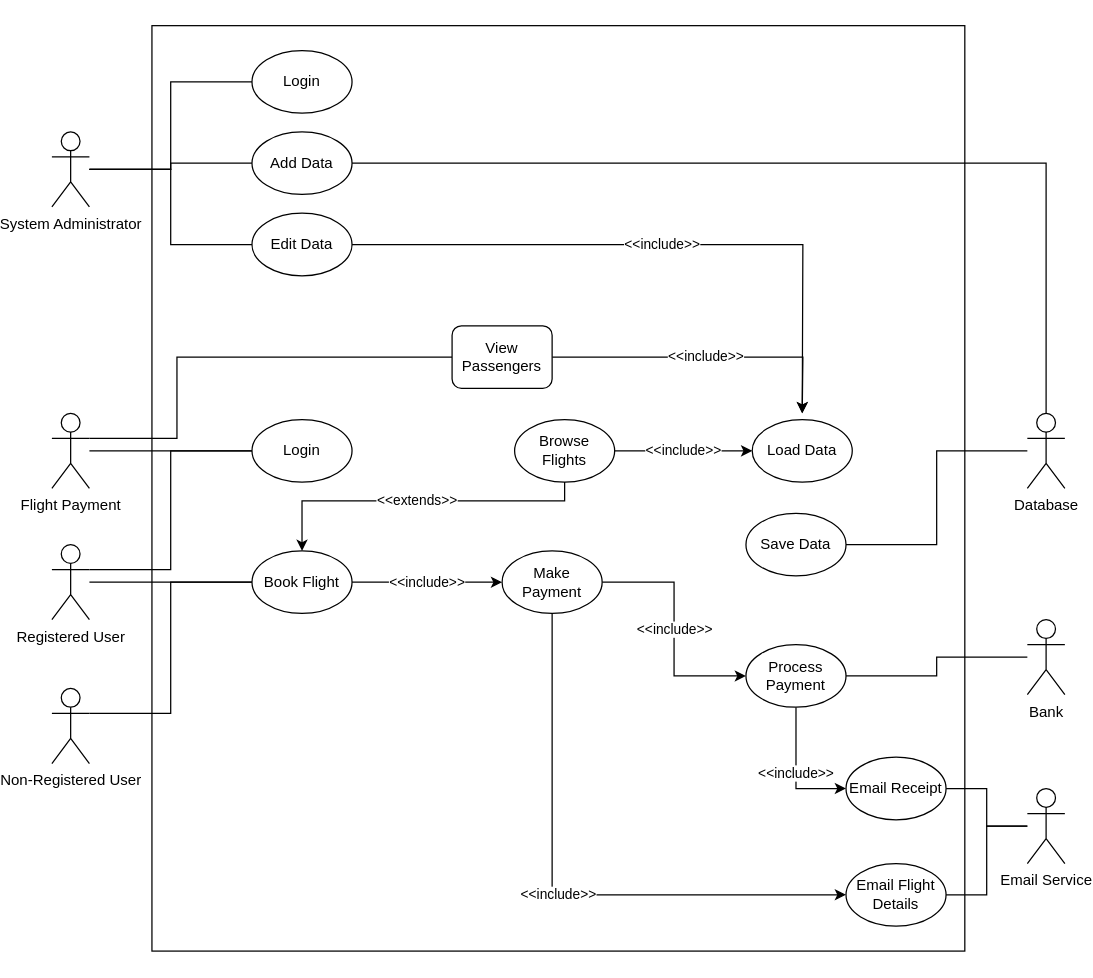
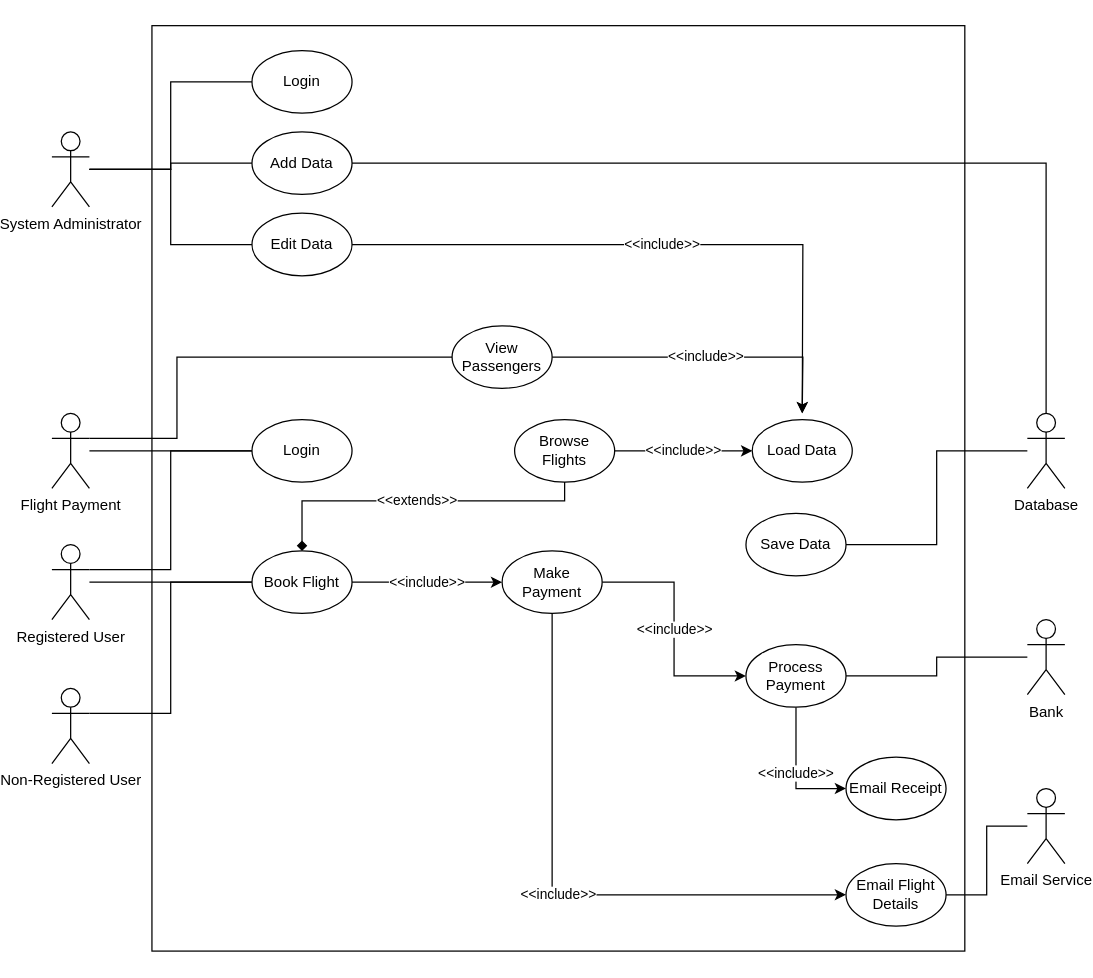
node "View Passengers": shape rounded rectangle -> ellipse
edge "Browse Flights" -> "Book Flight": arrowhead classic -> diamond
edge "Email Receipt" -- "Email Service": removed
